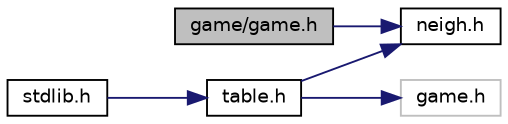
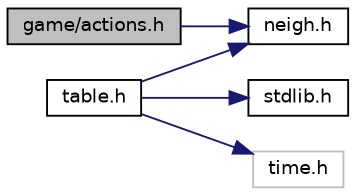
node "game/game.h": label "game/game.h" -> "game/actions.h"
edge "stdlib.h" -> "table.h": reversed
node "game.h": label "game.h" -> "time.h"
